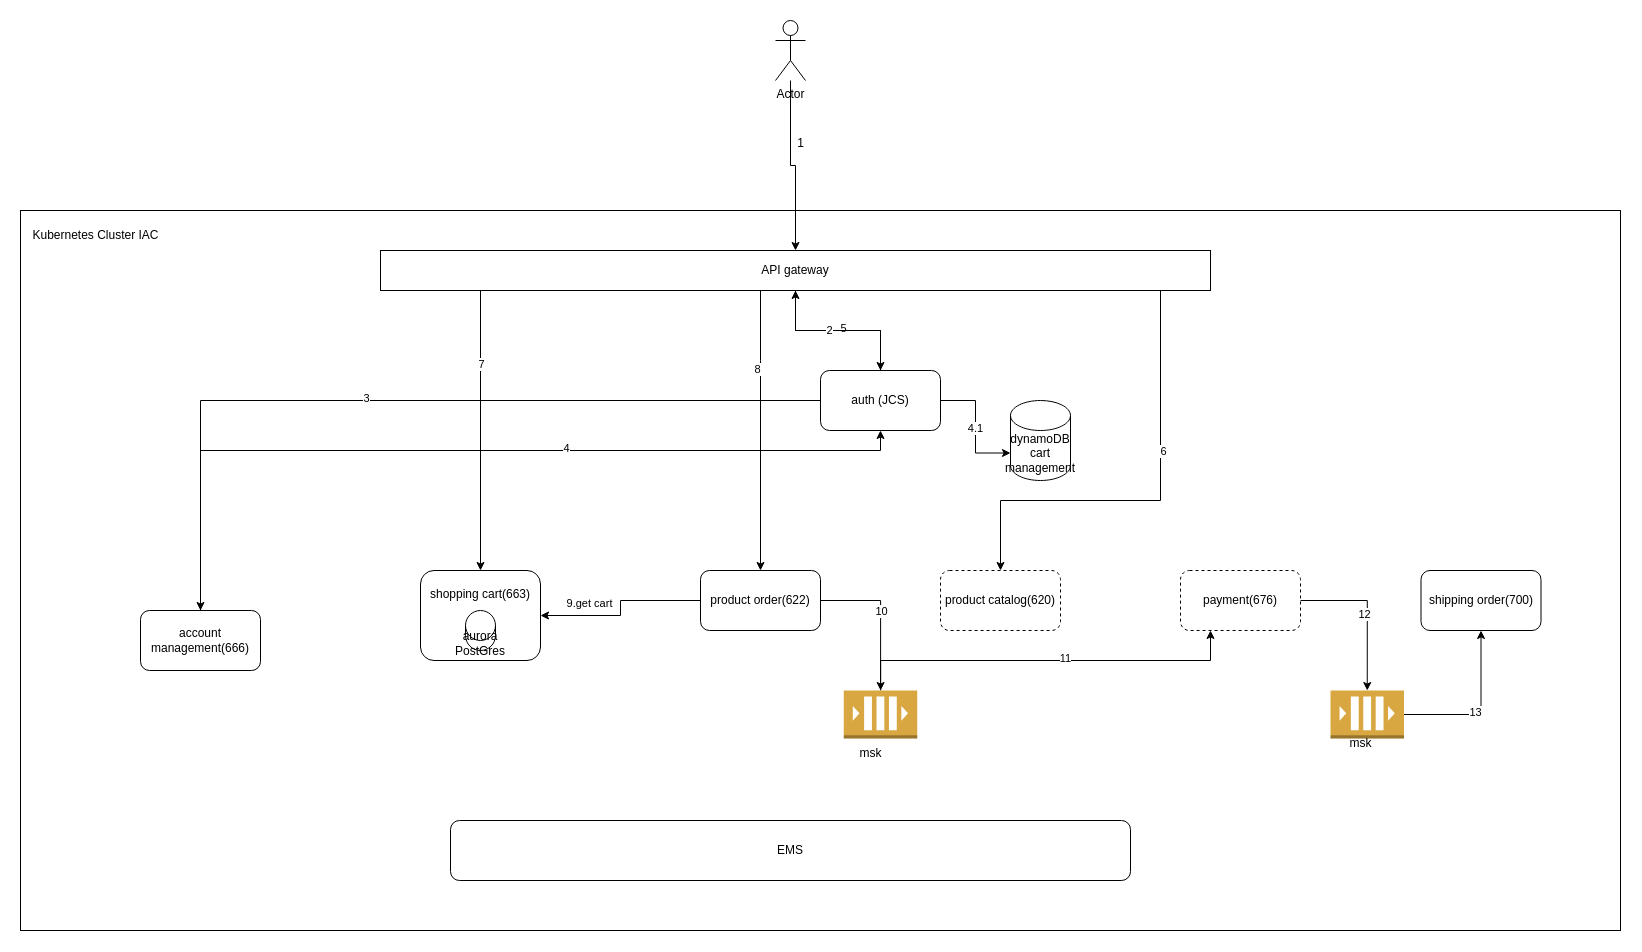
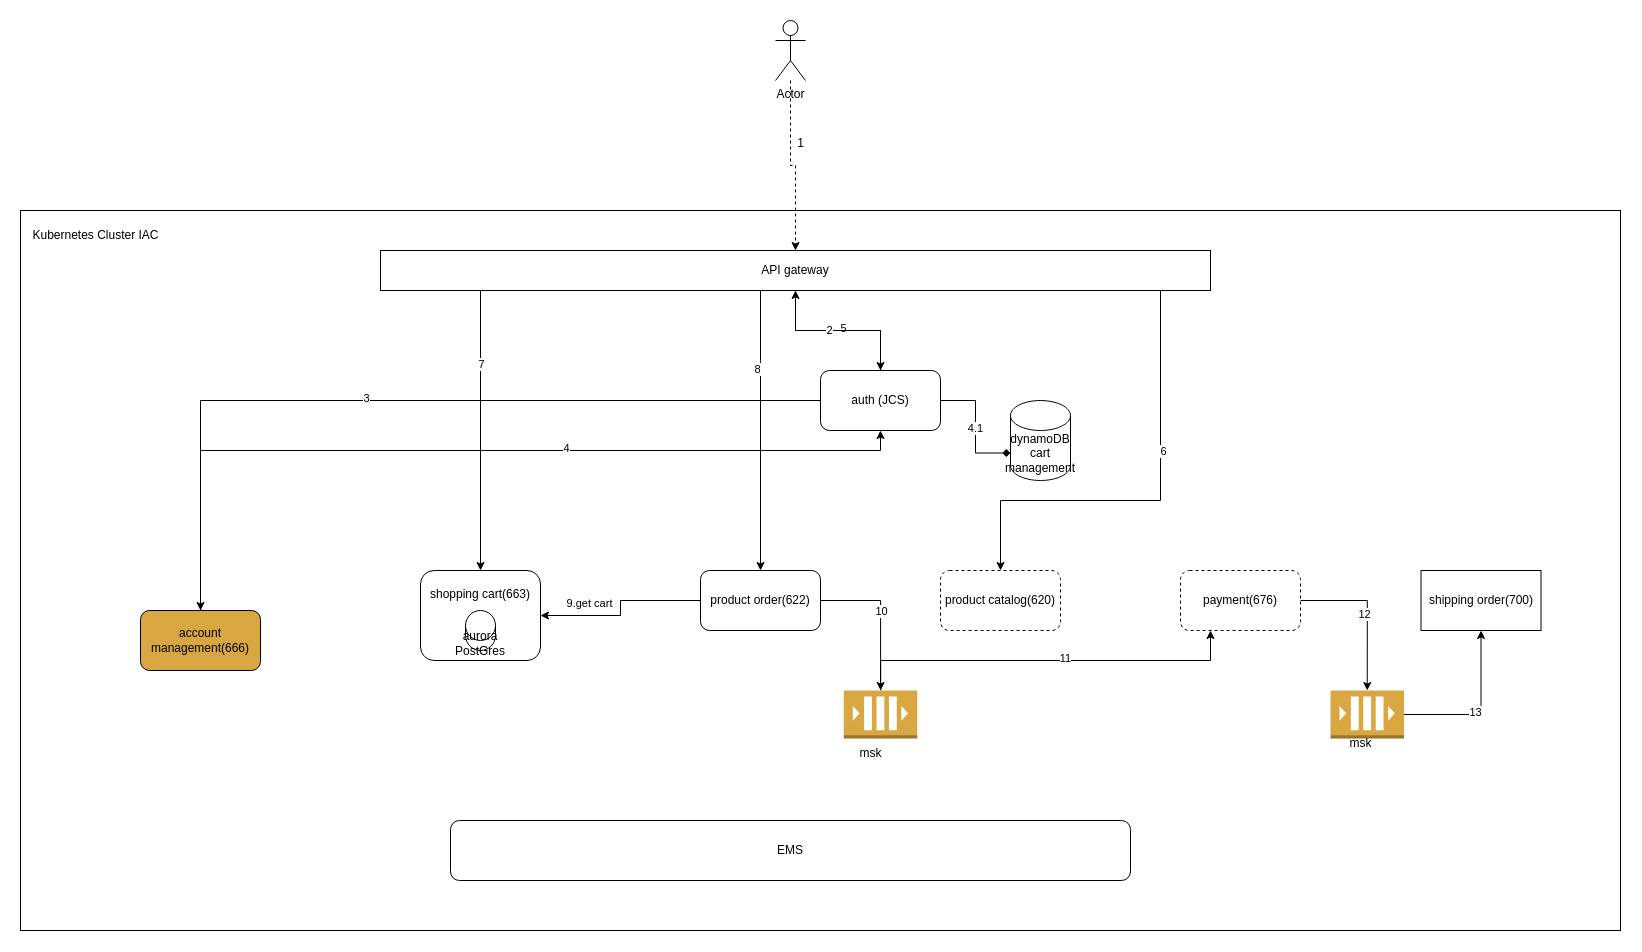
edge "Actor" -> "API gateway": style solid -> dashed
edge "auth (JCS)" -> "dynamoDB cart management": arrowhead classic -> diamond
node "shipping order(700)": shape rounded rectangle -> rectangle
node "account management(666)": fillcolor #ffffff -> #d9a741
